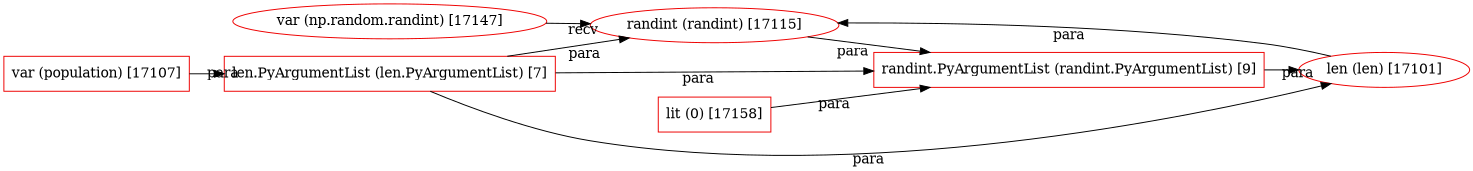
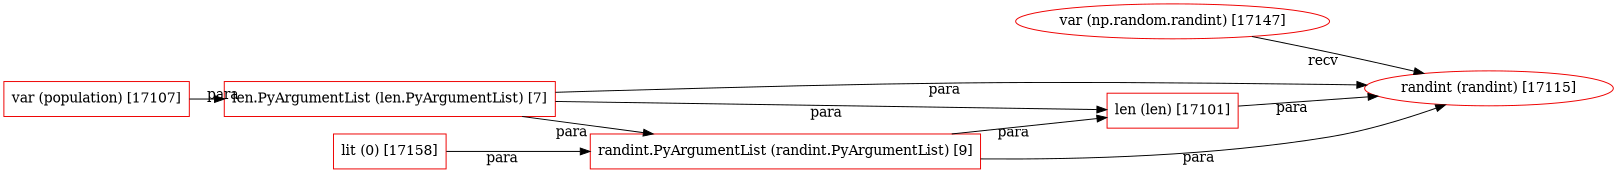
edge "randint (randint) [17115]" -> "randint.PyArgumentList (randint.PyArgumentList) [9]": reversed
node "len (len) [17101]": shape ellipse -> box
